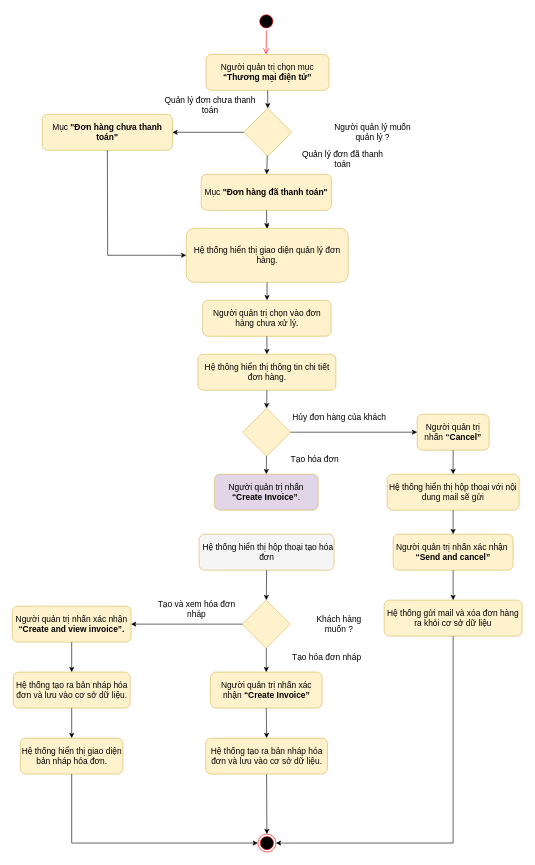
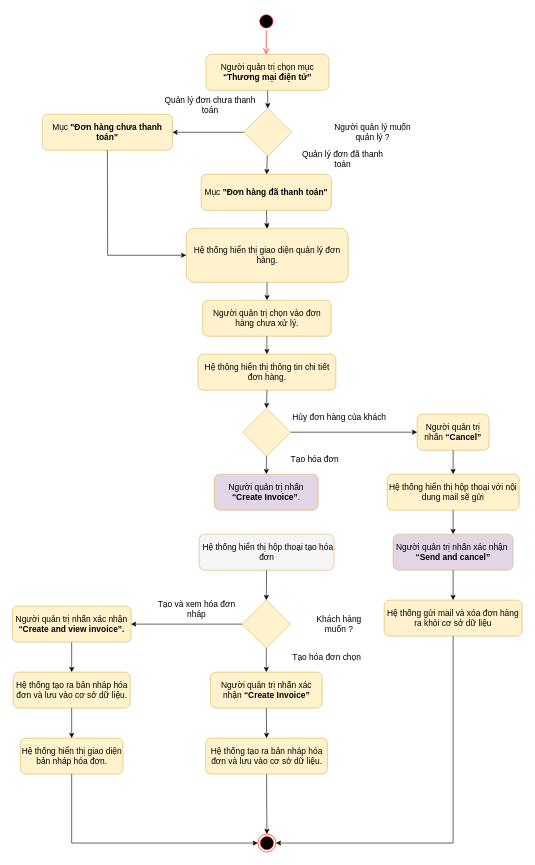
node "Người quản trị nhấn xác nhận “Send and cancel”": fillcolor #fff2cc -> #e1d5e7
node "Tạo hóa đơn nháp": label "Tạo hóa đơn nháp" -> "Tạo hóa đơn chọn"
